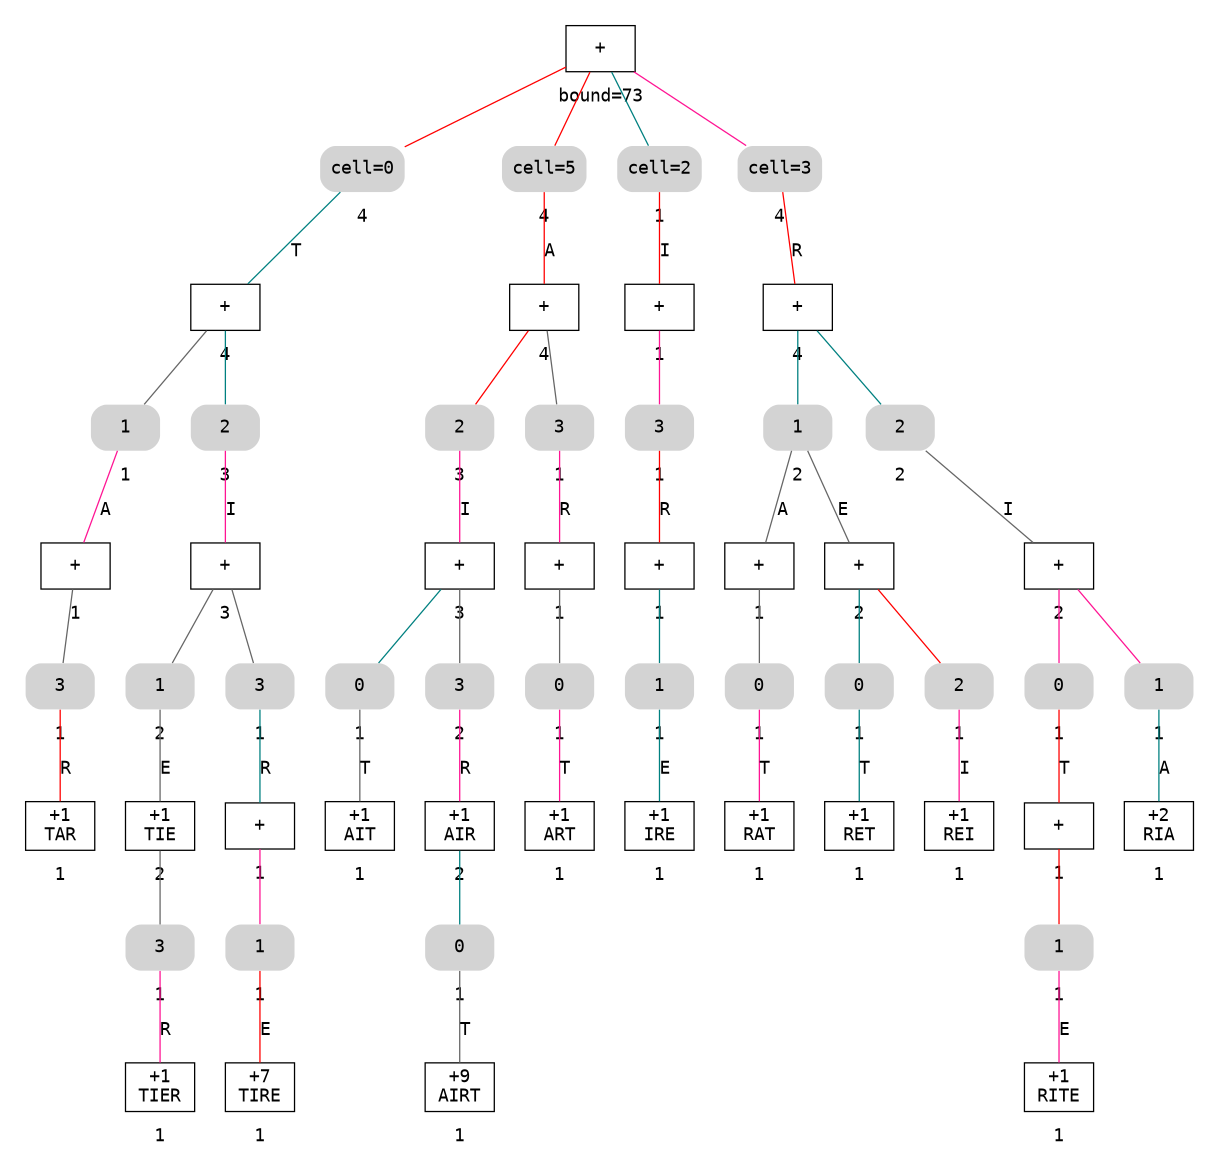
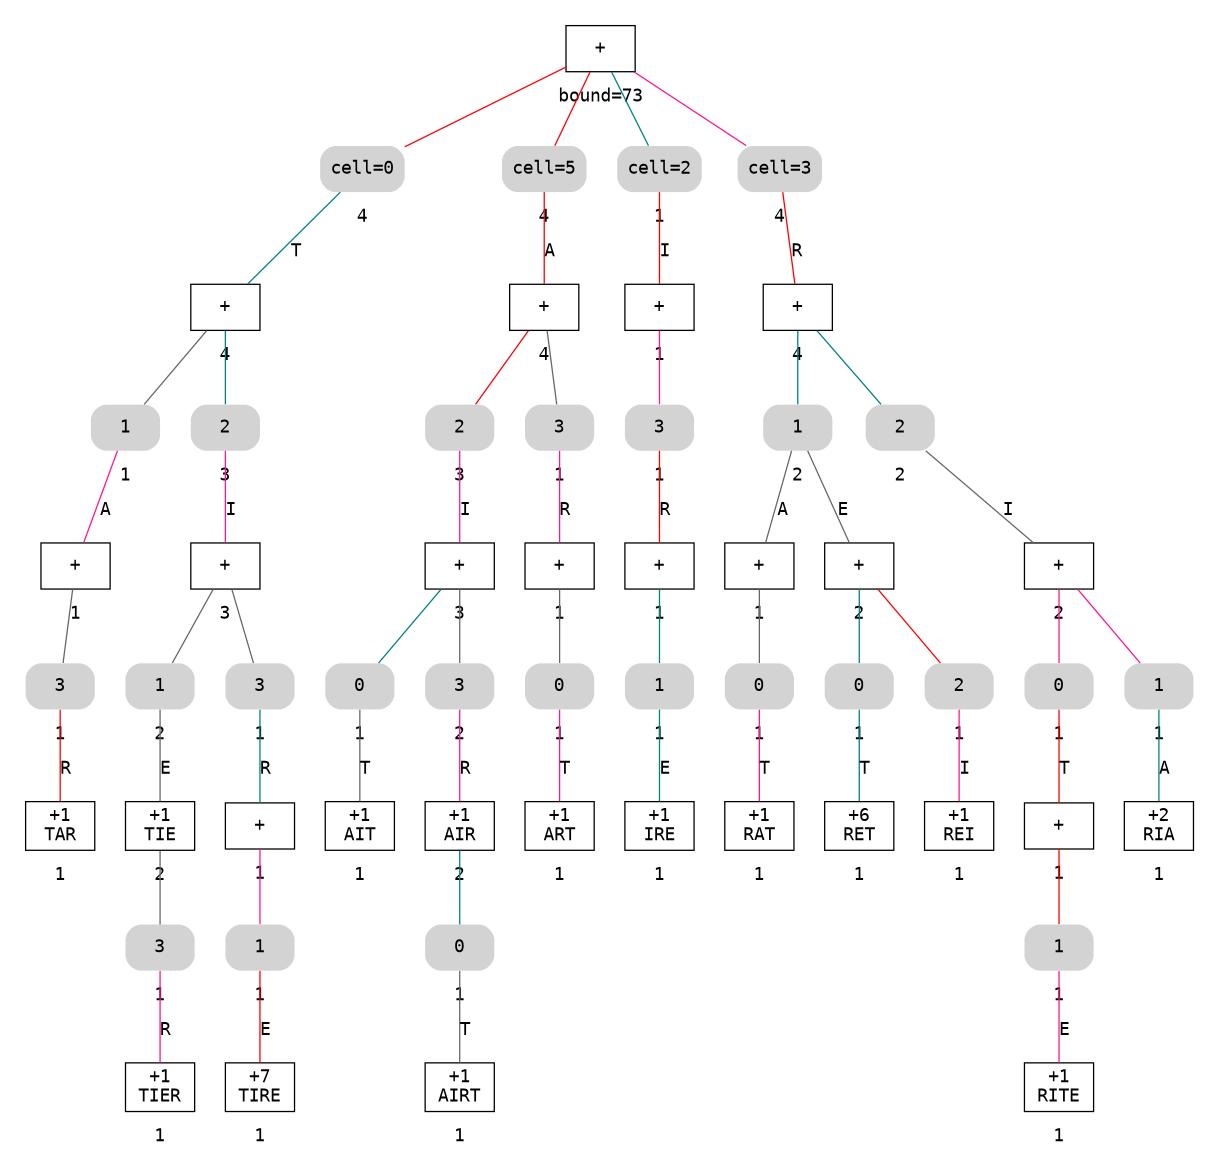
node "+1 RET": label "+1 RET" -> "+6 RET"
node "+9 AIRT": label "+9 AIRT" -> "+1 AIRT"
